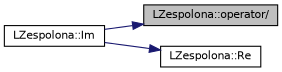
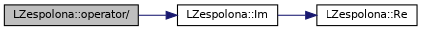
edge "LZespolona::Im" -> "LZespolona::operator/": reversed
